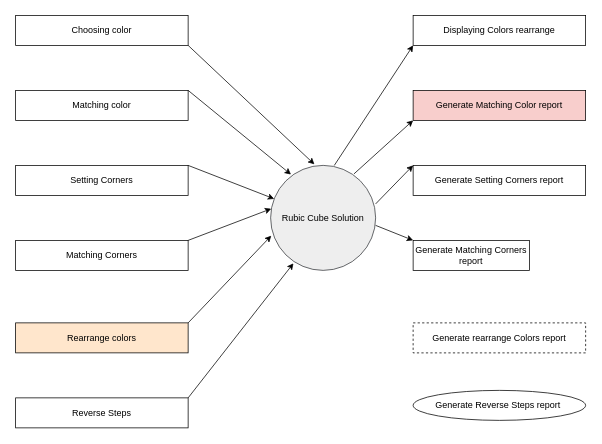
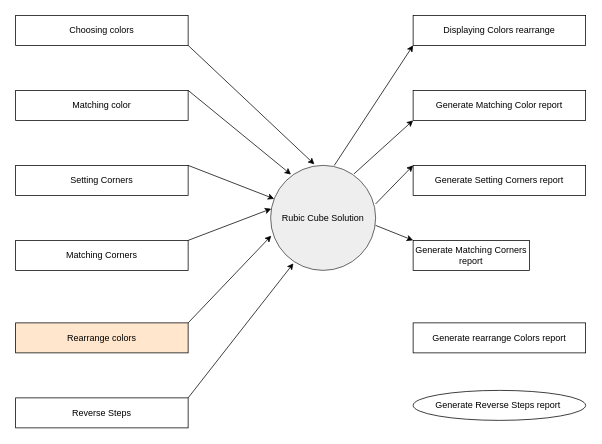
node "Choosing color": label "Choosing color" -> "Choosing colors"
node "Generate Matching Color report": fillcolor #f8cecc -> #ffffff
node "Generate rearrange Colors report": style dashed -> solid
